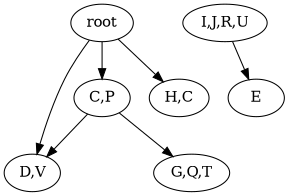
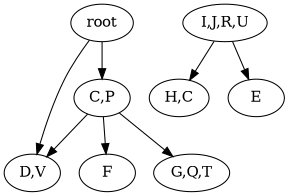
edge "root" -> "H,C": now "I,J,R,U" -> "H,C"
node "F": added
